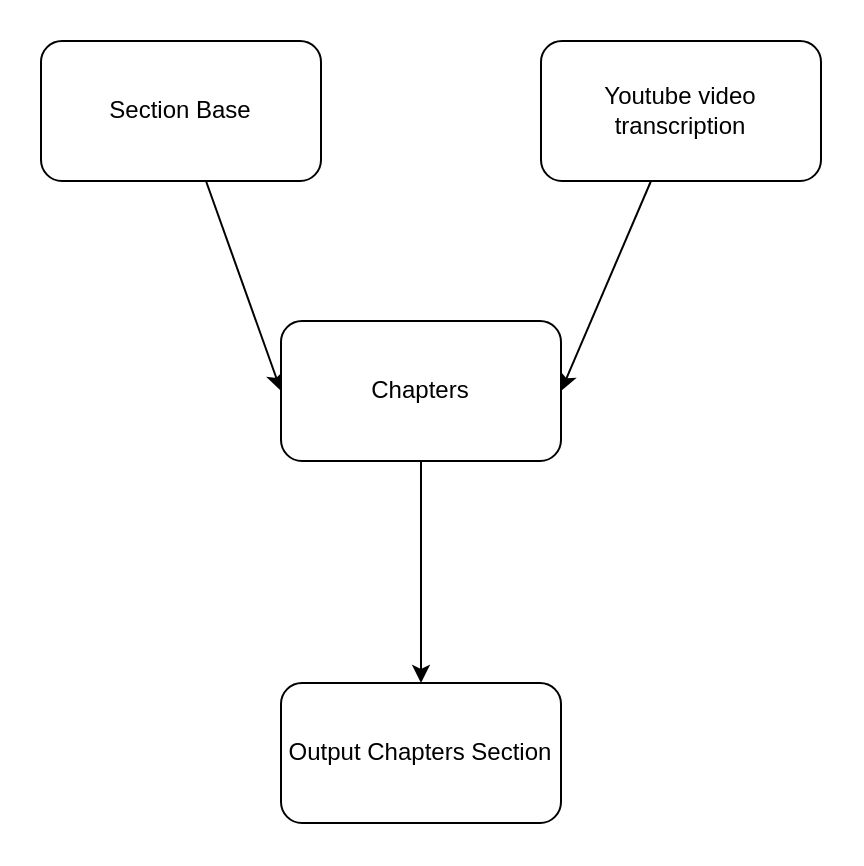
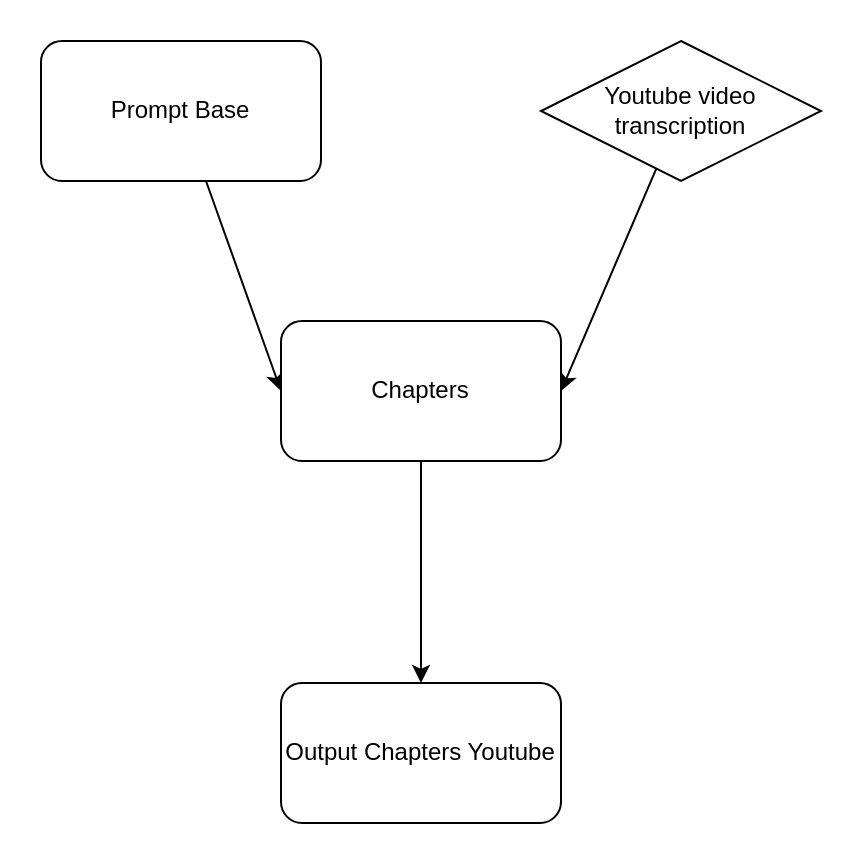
node "Section Base": label "Section Base" -> "Prompt Base"
node "Youtube video transcription": shape rounded rectangle -> diamond
node "Output Chapters Section": label "Output Chapters Section" -> "Output Chapters Youtube"
